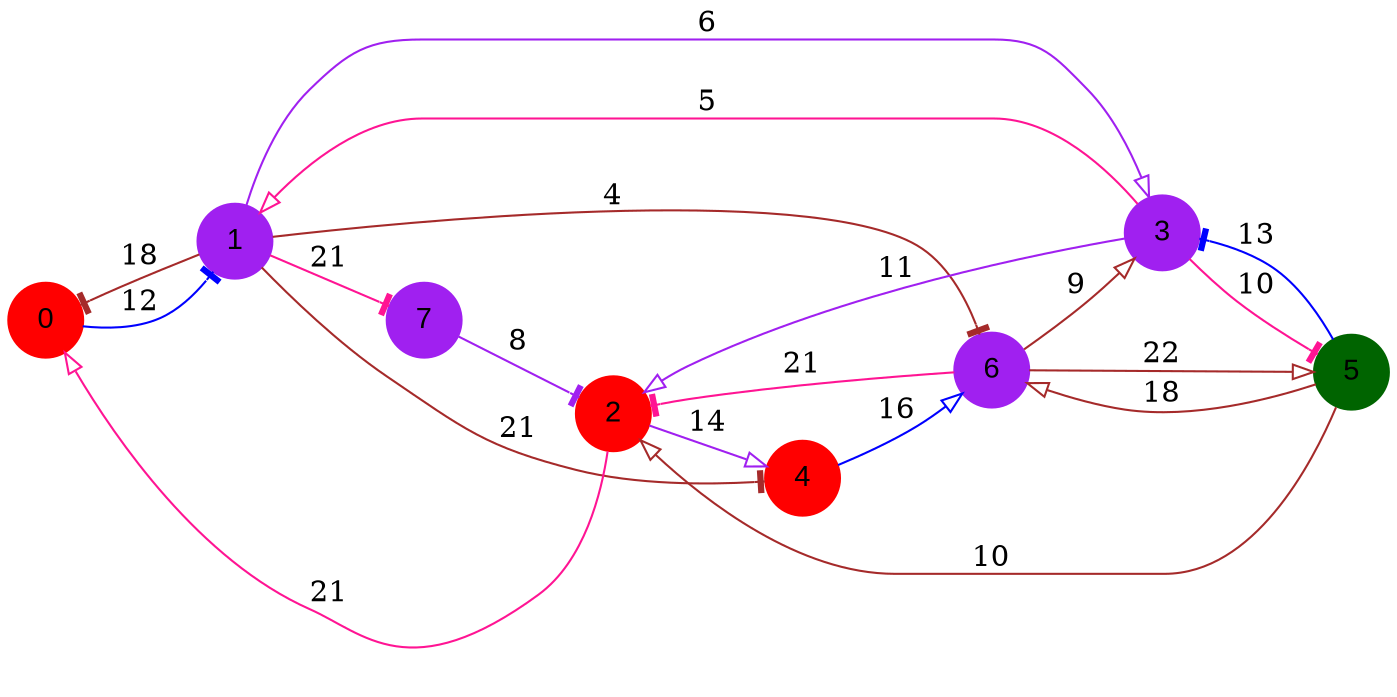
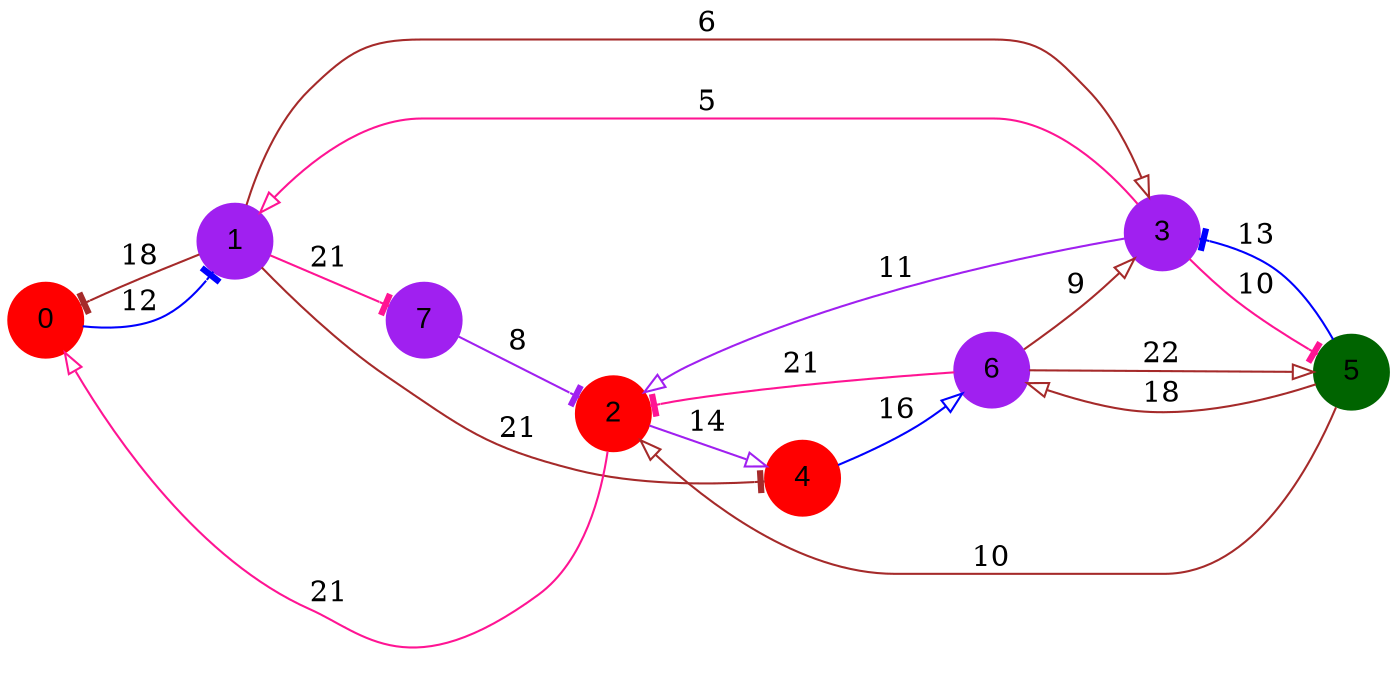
edge "1" -> "3": color purple -> brown
edge "1" -> "6": removed, label "4"
